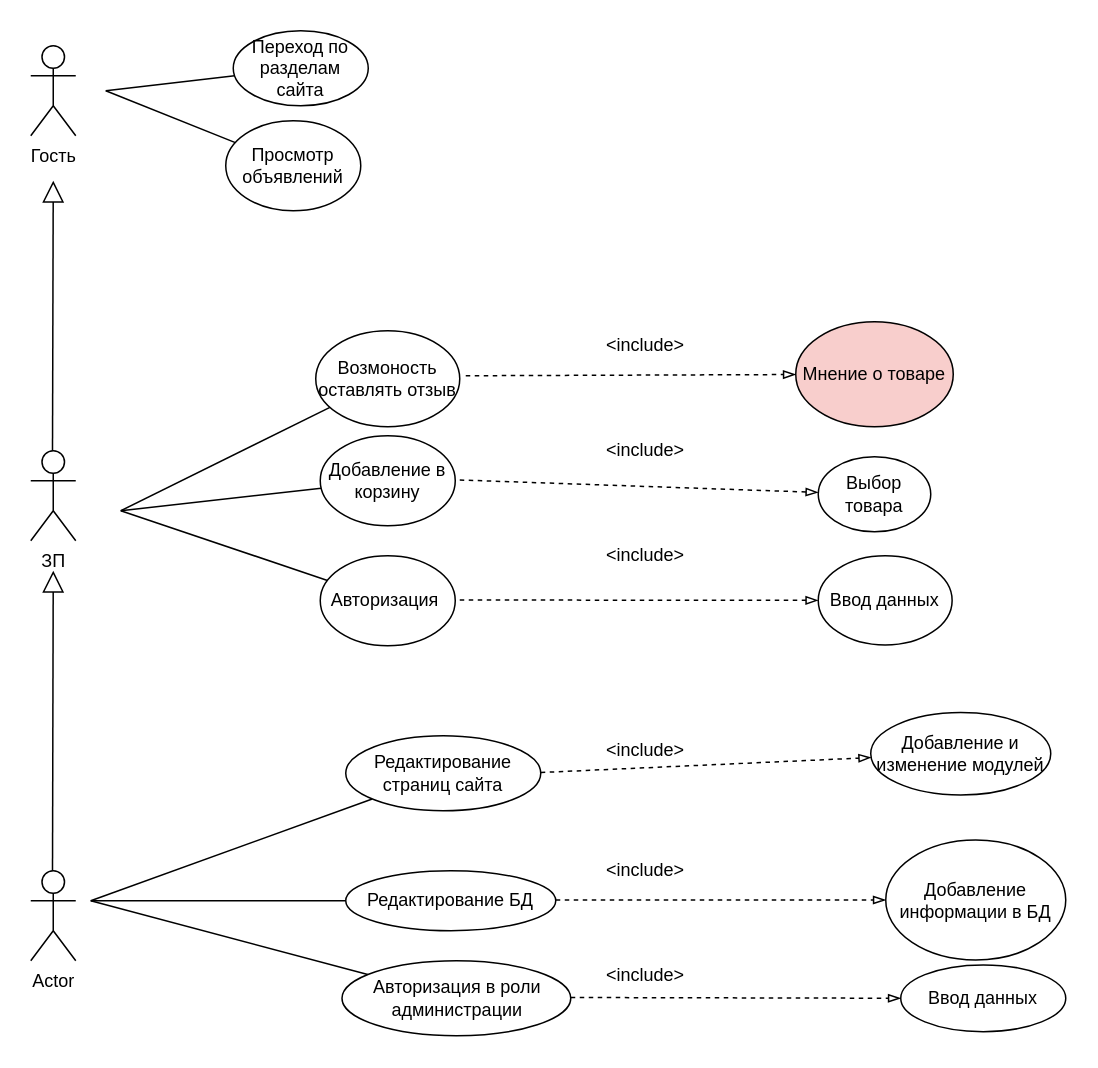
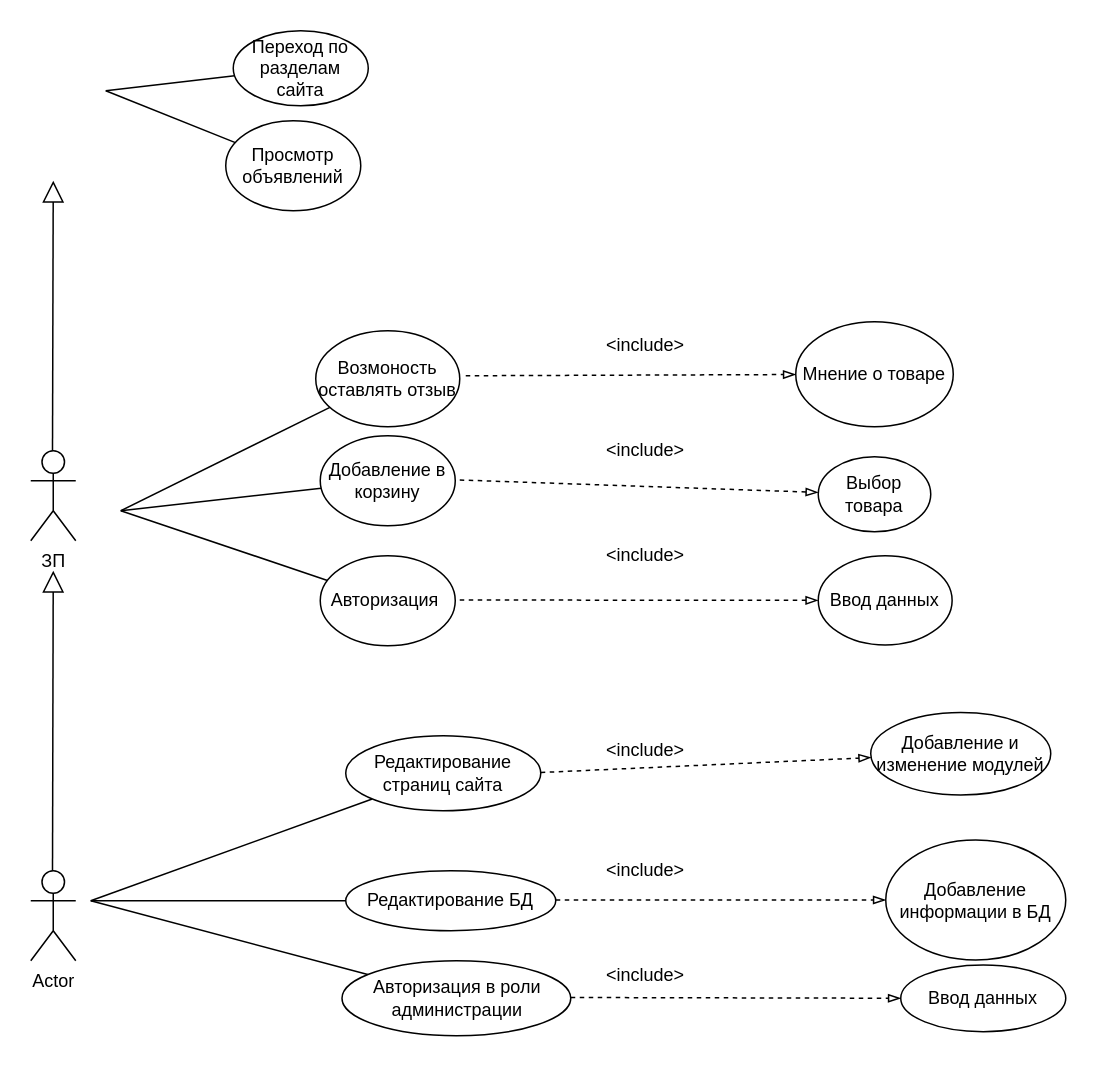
node "Гость": removed
node "Мнение о товаре": fillcolor #f8cecc -> #ffffff
